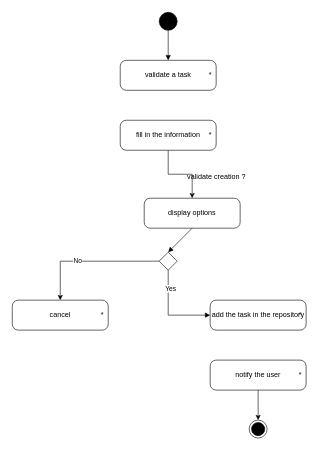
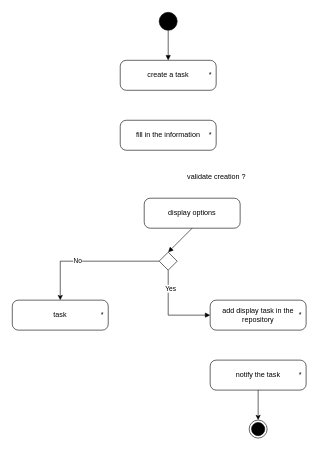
node "validate a task": label "validate a task" -> "create a task"
edge "fill in the information" -> "display options": removed
node "cancel": label "cancel" -> "task"
node "add the task in the repository": label "add the task in the repository" -> "add display task in the repository"
node "notify the user": label "notify the user" -> "notify the task"
